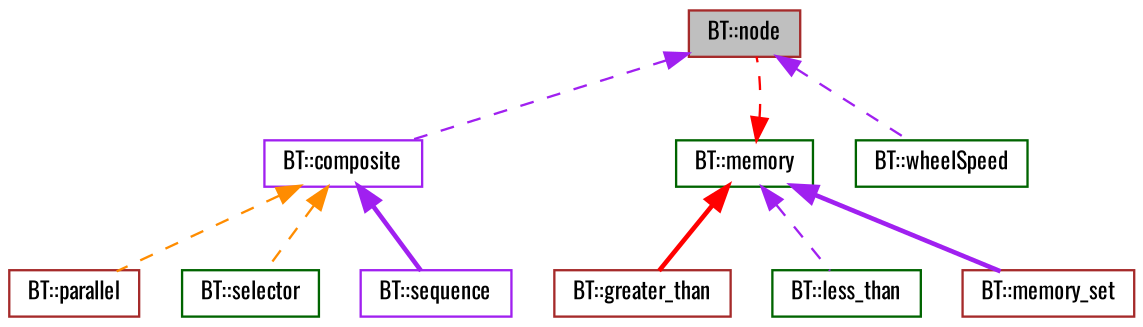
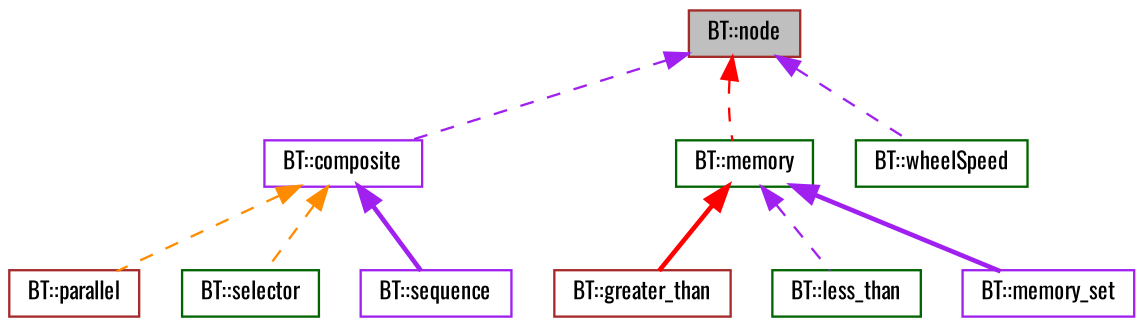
edge "BT::node" -> "BT::memory": reversed
node "BT::memory_set": color brown -> purple
